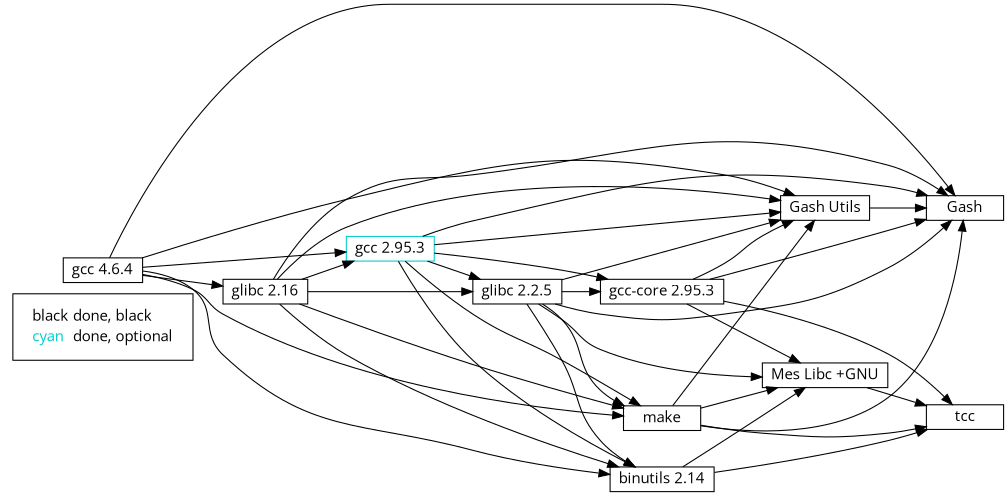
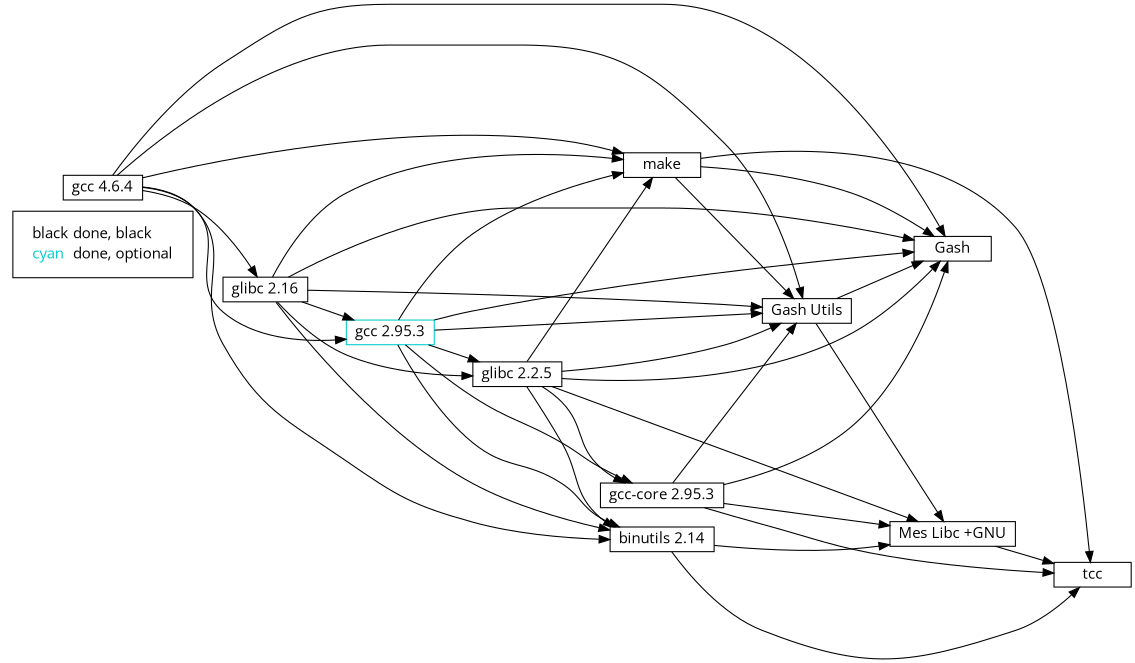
edge "make" -> "Mes Libc +GNU": now "Gash Utils" -> "Mes Libc +GNU"
